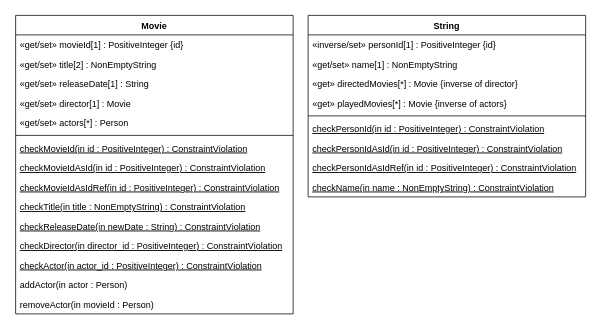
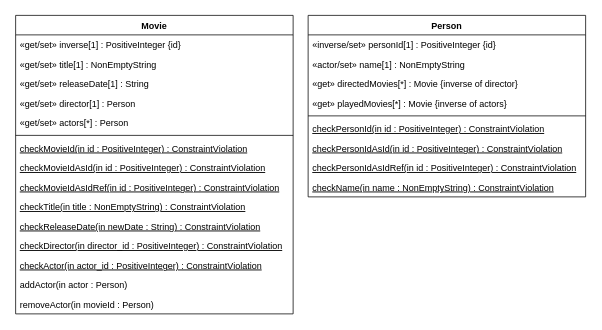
node "String": label "String" -> "Person"
node "«get/set» movieId[1] : PositiveInteger {id}": label "«get/set» movieId[1] : PositiveInteger {id}" -> "«get/set» inverse[1] : PositiveInteger {id}"
node "«get/set» title[2] : NonEmptyString": label "«get/set» title[2] : NonEmptyString" -> "«get/set» title[1] : NonEmptyString"
node "«get/set» name[1] : NonEmptyString": label "«get/set» name[1] : NonEmptyString" -> "«actor/set» name[1] : NonEmptyString"
node "«get/set» director[1] : Movie": label "«get/set» director[1] : Movie" -> "«get/set» director[1] : Person"
